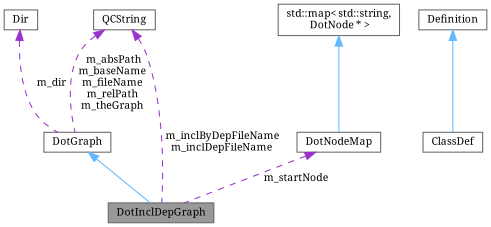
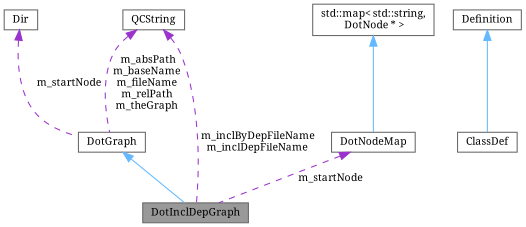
edge "DotGraph" -> "Dir": label " m_dir" -> " m_startNode"
